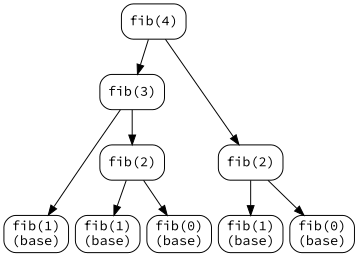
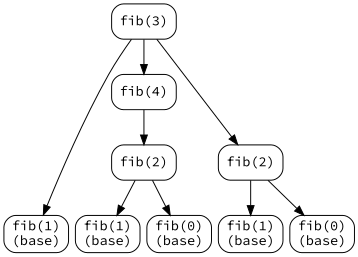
edge "fib(4)" -> "fib(3)": reversed
